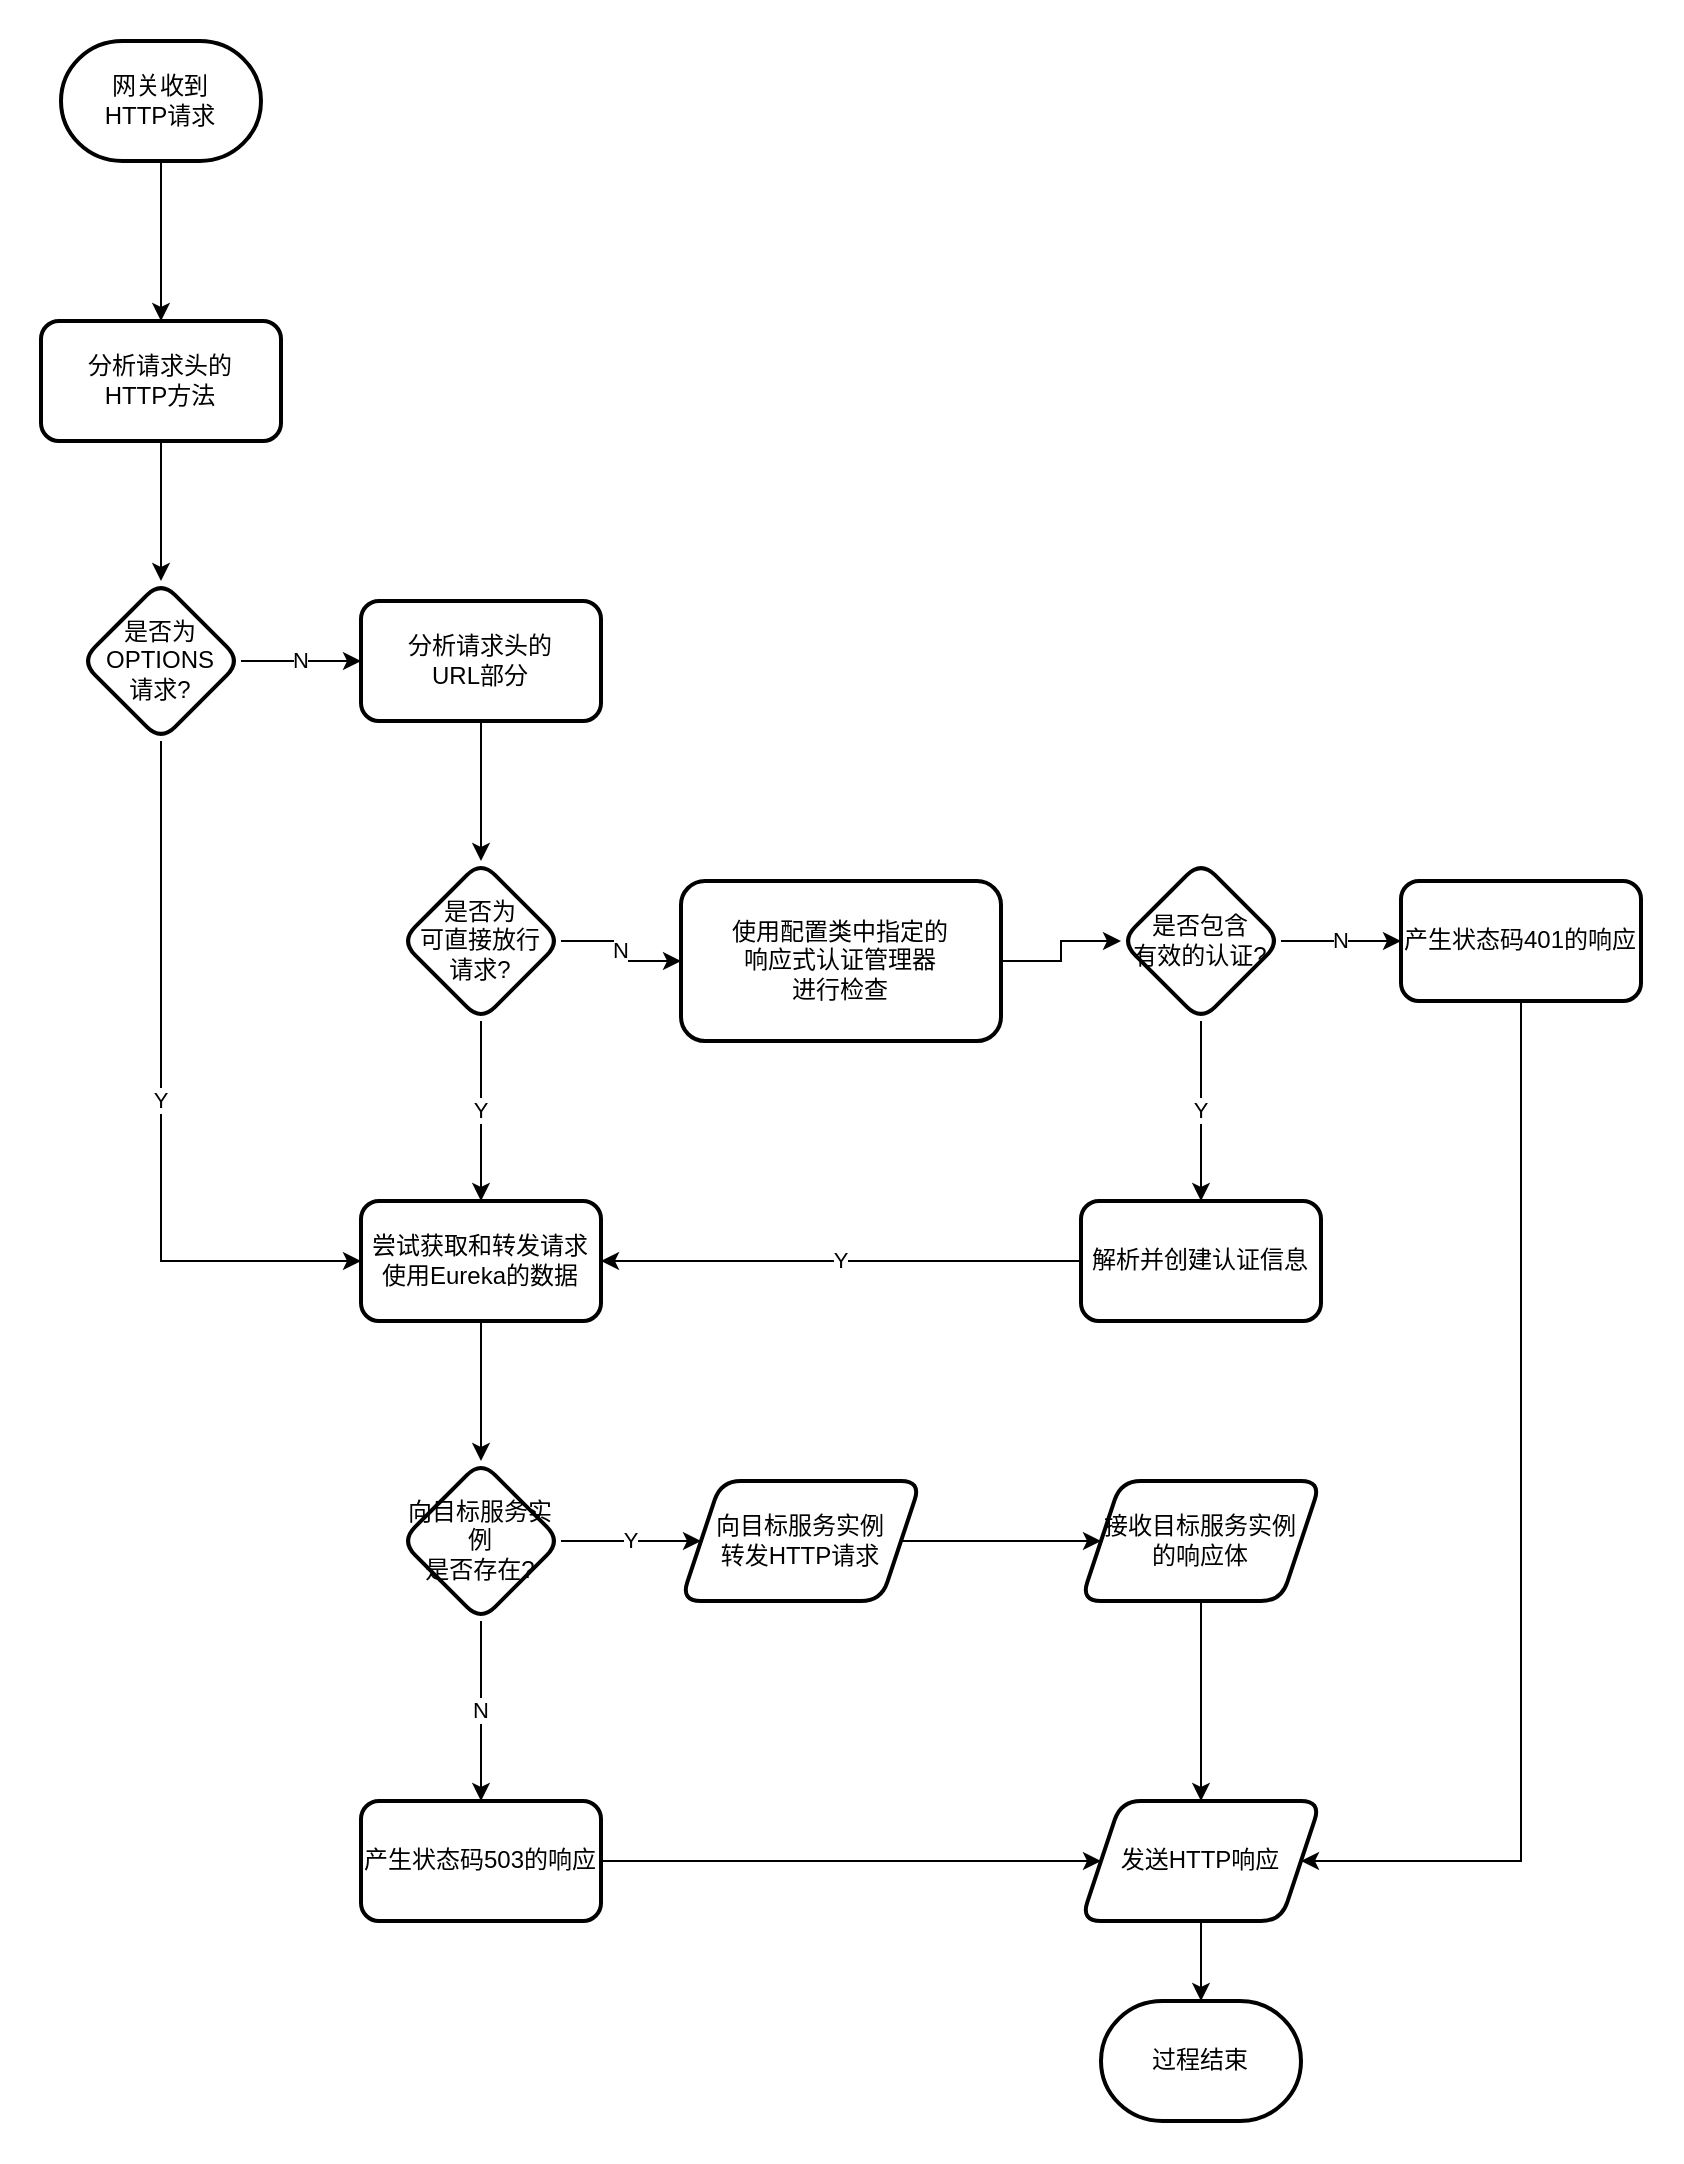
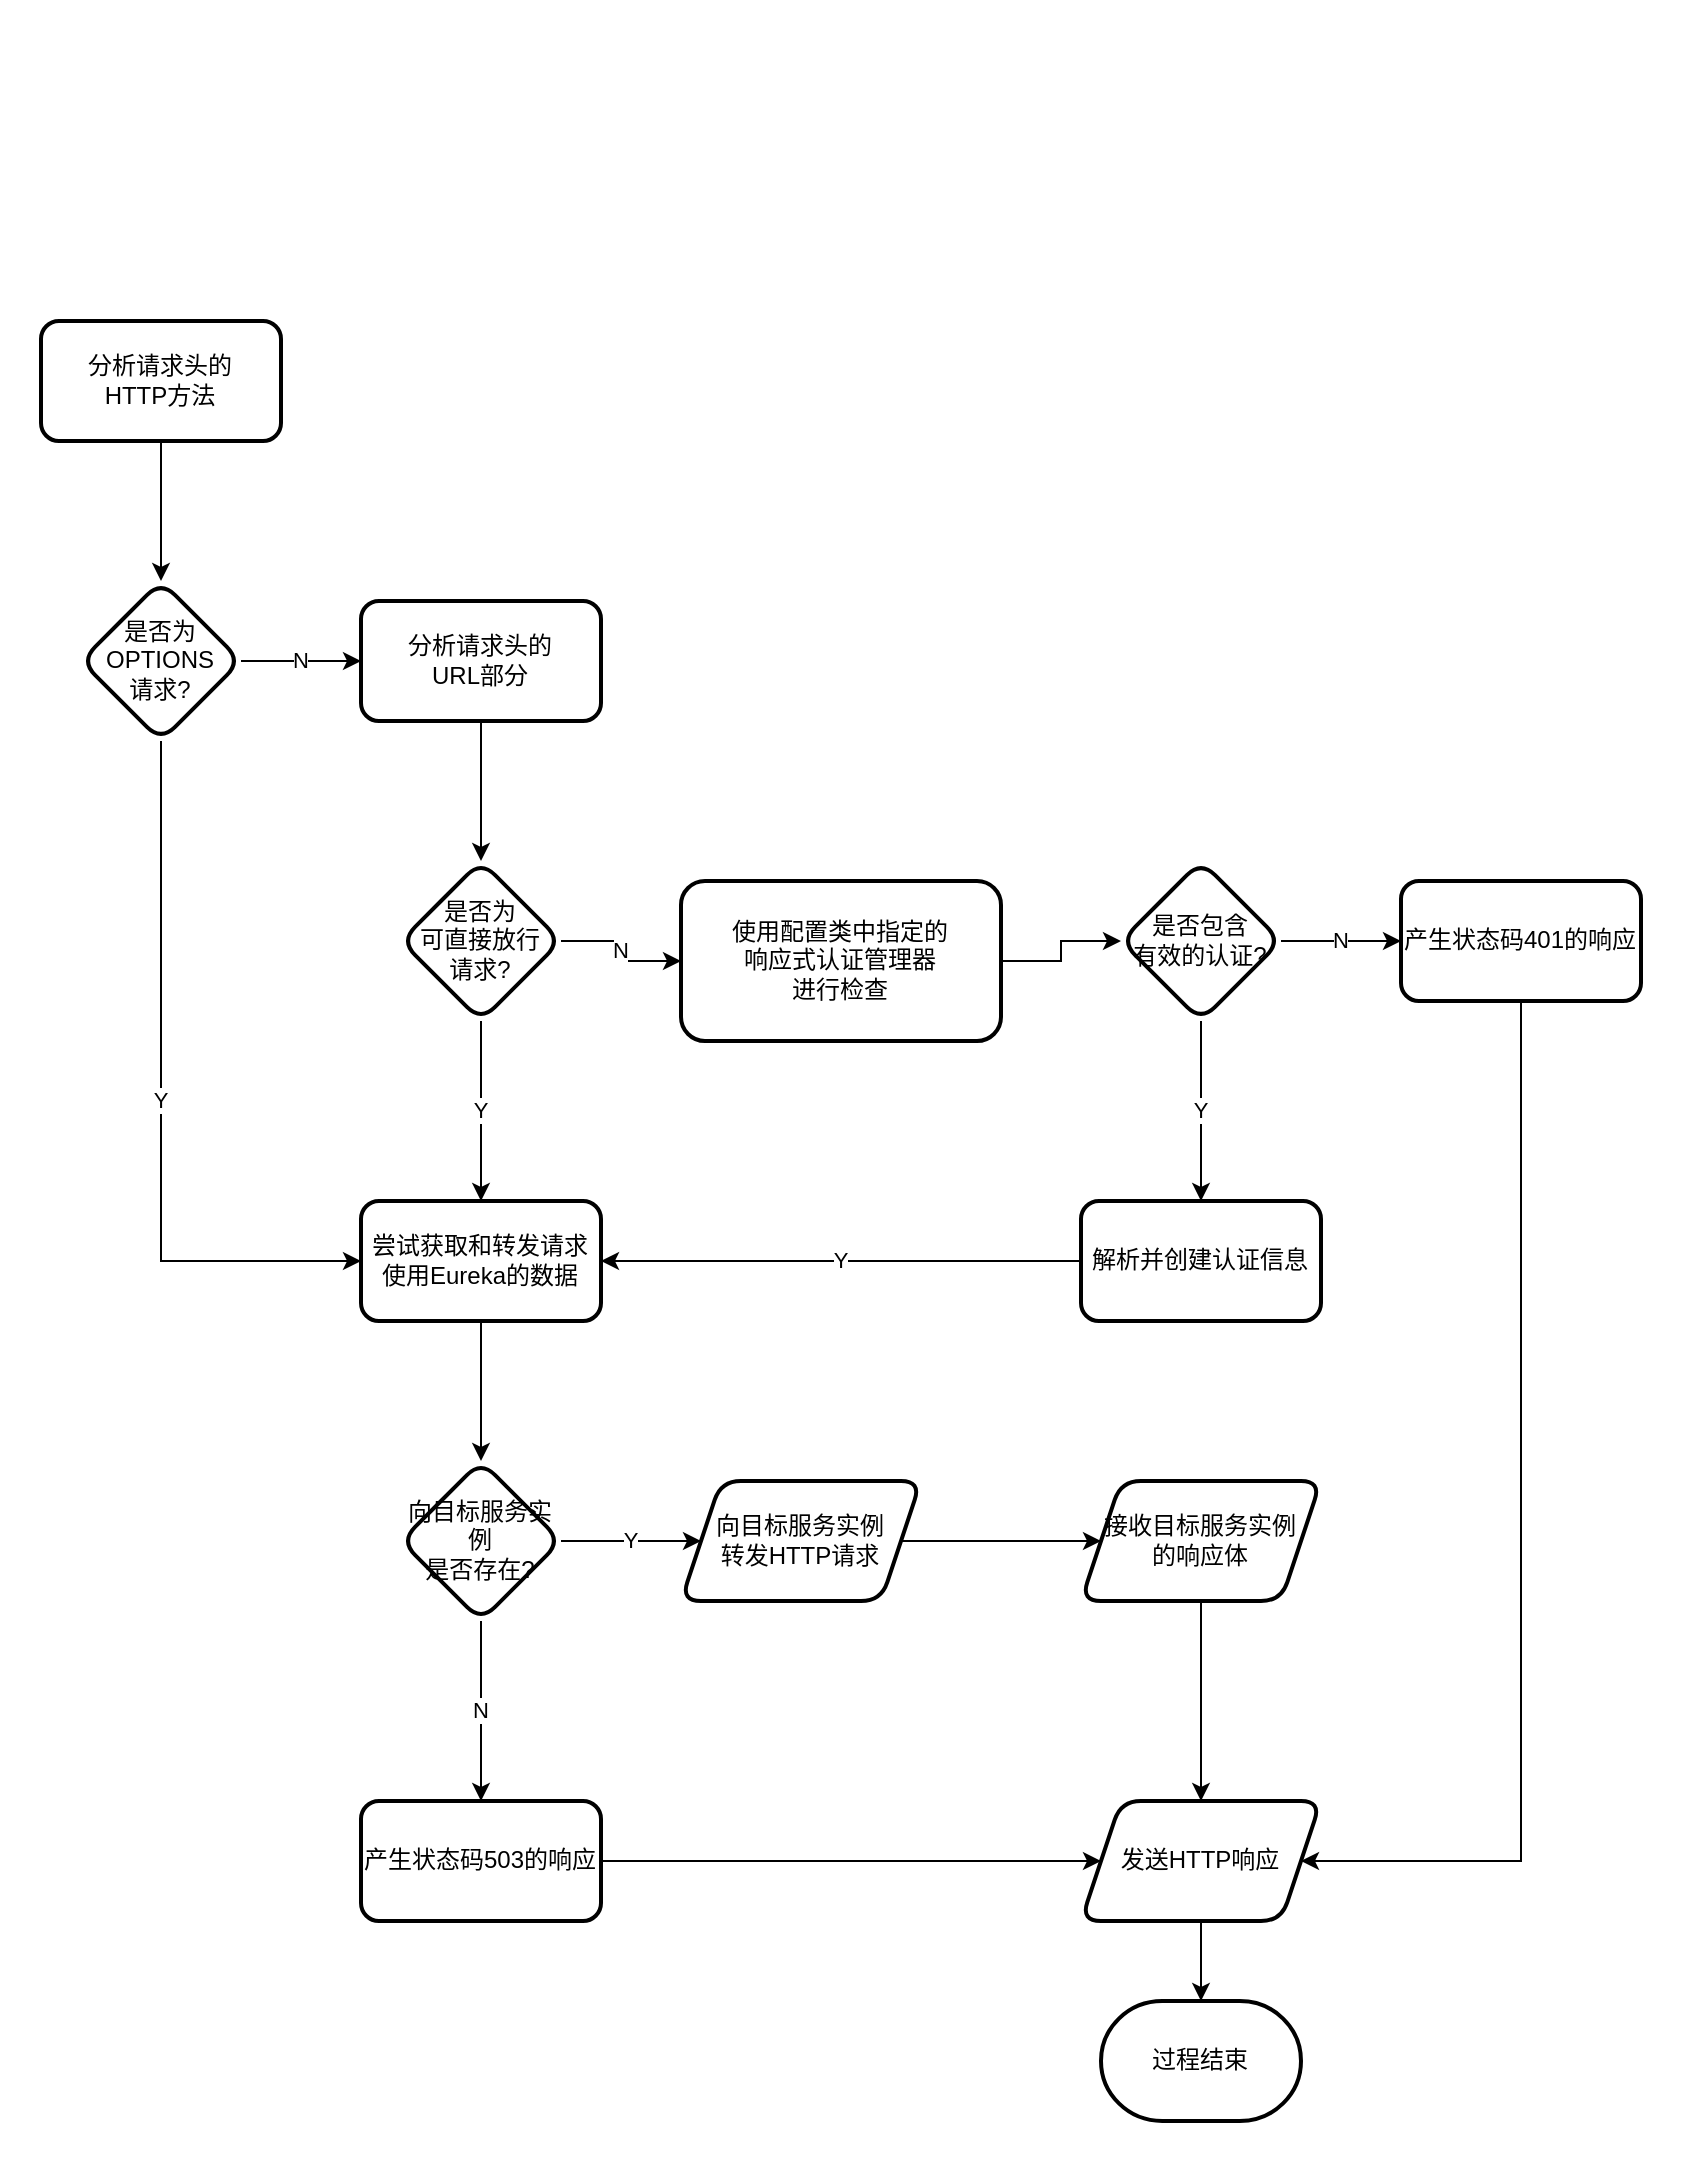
node "网关收到 HTTP请求": removed
edge "网关收到 HTTP请求" -> "分析请求头的 HTTP方法": removed
